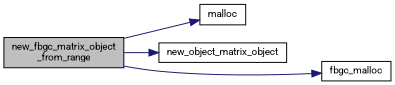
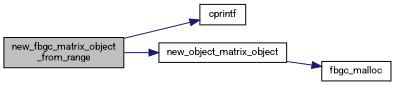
node "malloc": label "malloc" -> "cprintf"
edge "new_fbgc_matrix_object _from_range" -> "fbgc_malloc": now "new_object_matrix_object" -> "fbgc_malloc"
